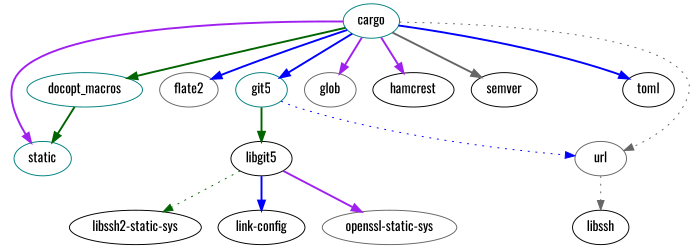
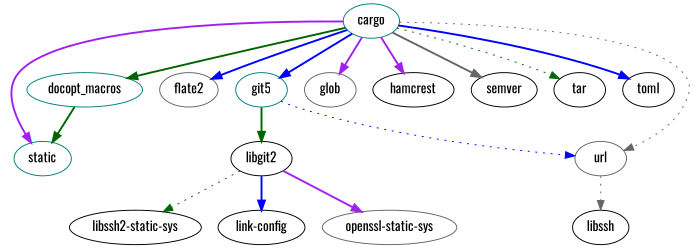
node "tar": added
node "libgit5": label "libgit5" -> "libgit2"
